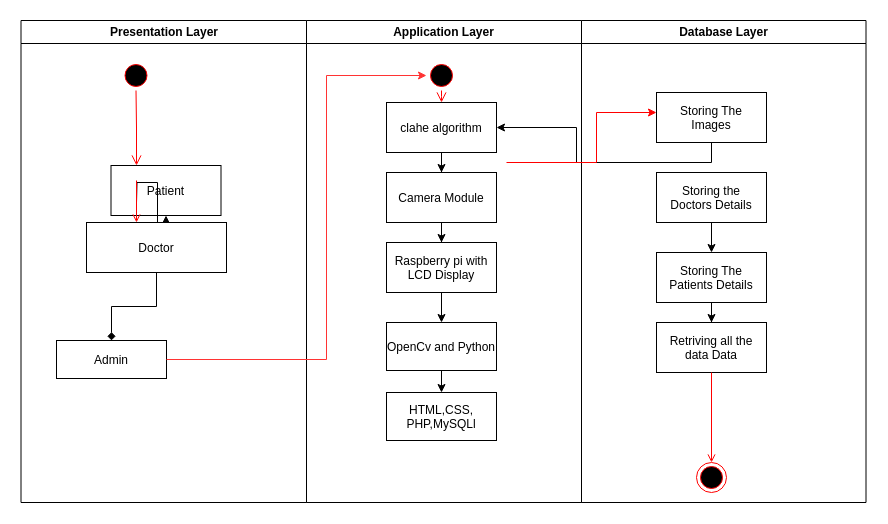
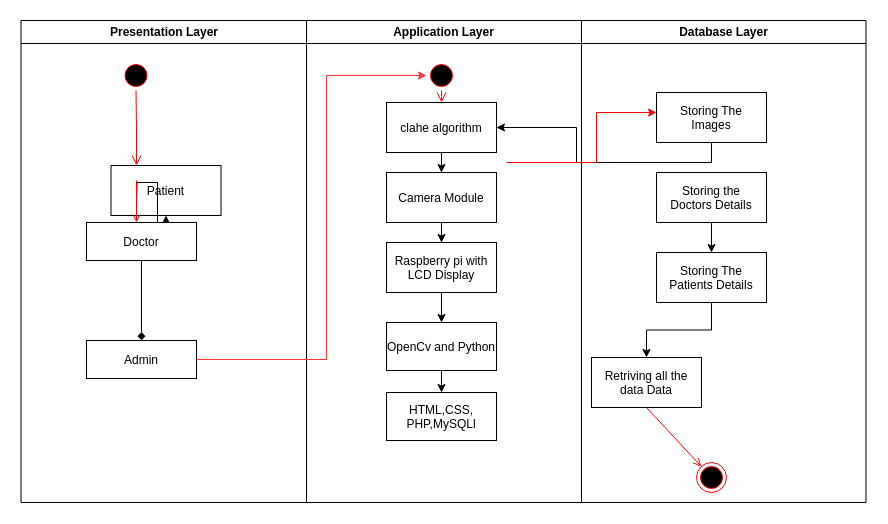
node "Doctor": size 140x50 -> 110x38
node "Retriving all the data Data": moved (712, 348) -> (647, 383)
node "Admin": moved (112, 360) -> (142, 360)
